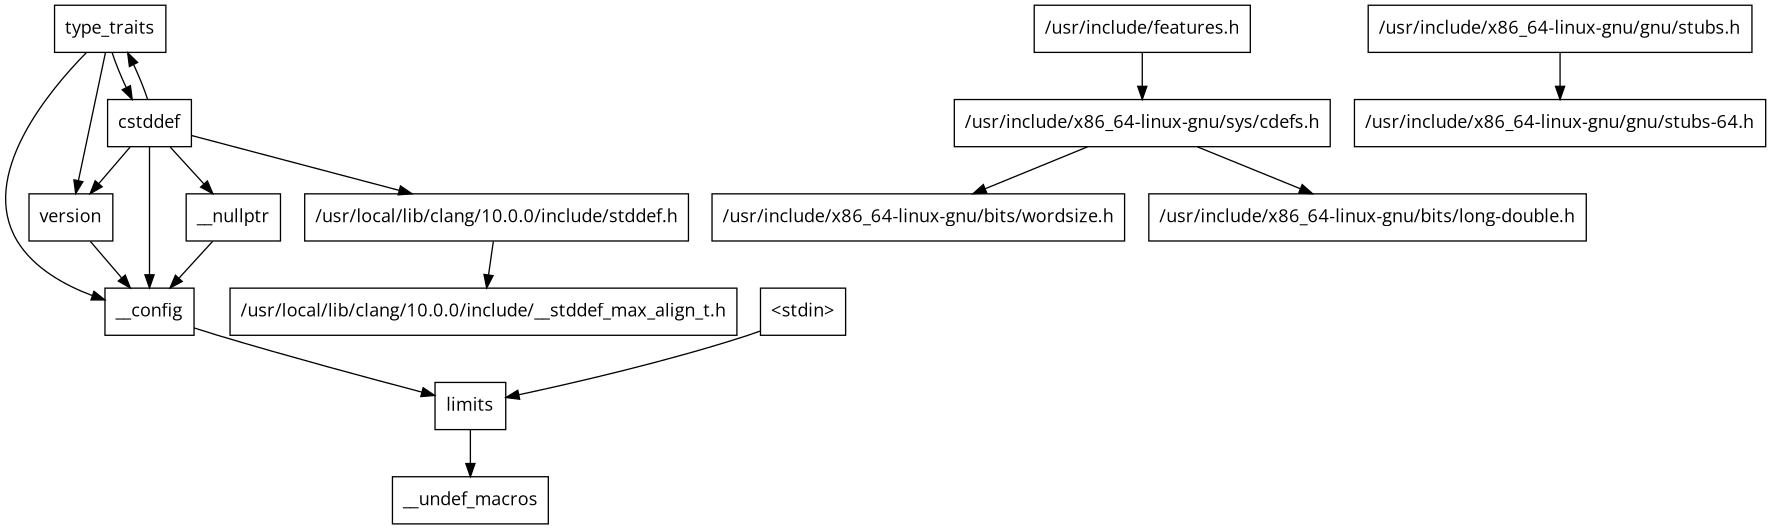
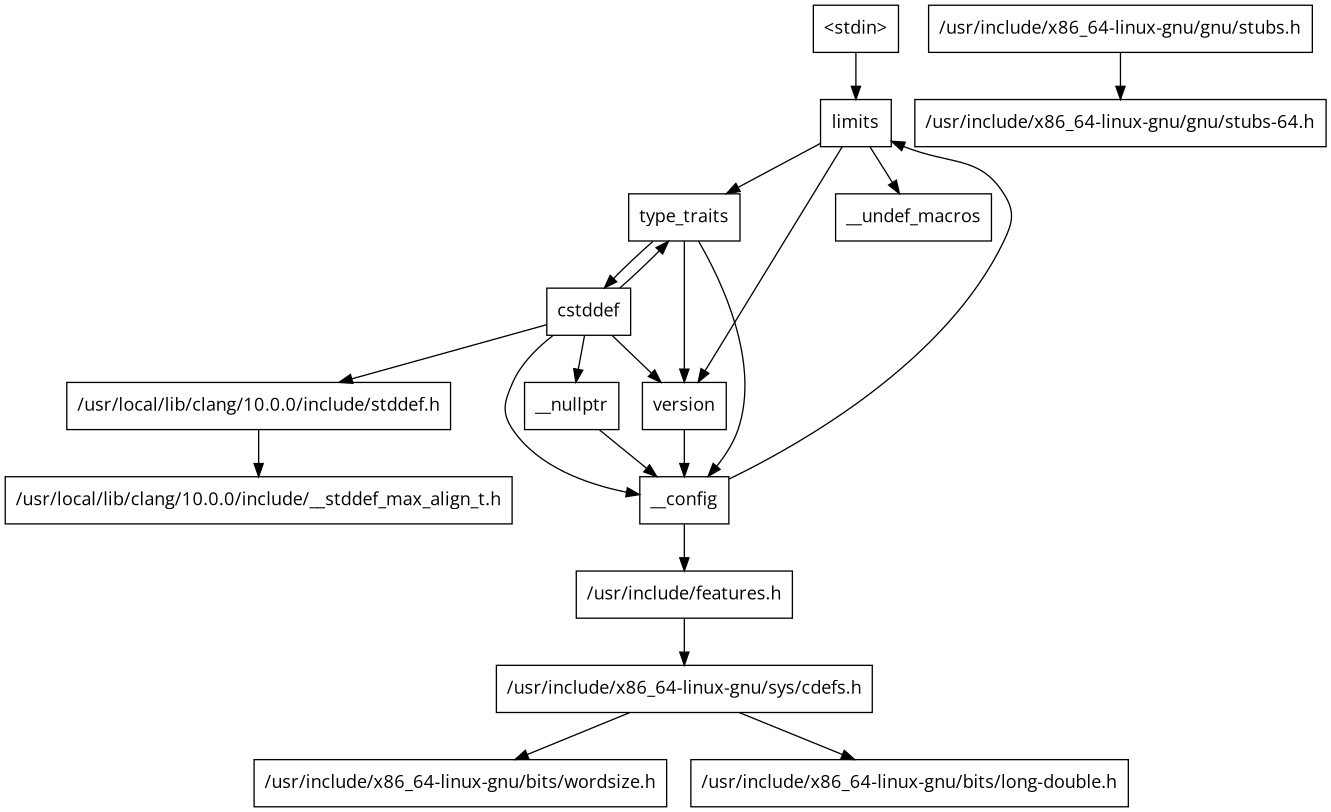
edge "limits" -> "type_traits": added
edge "limits" -> "version": added
edge "__config" -> "/usr/include/features.h": added
